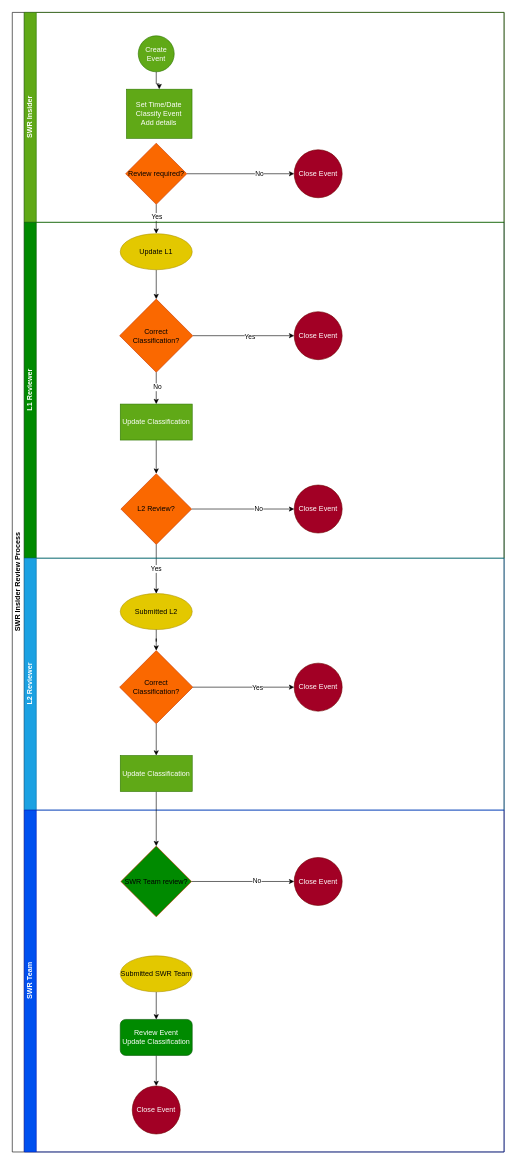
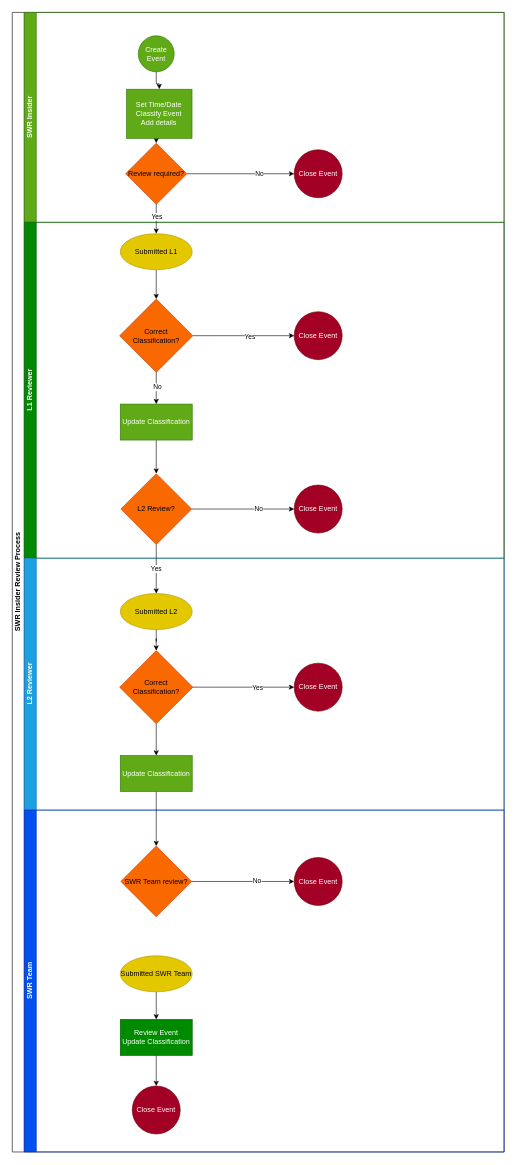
edge "Set Time/Date Classify Event Add details" -> "Review required?": added
node "Update L1": label "Update L1" -> "Submitted L1"
node "SWR Team review?": fillcolor #008a00 -> #fa6800
node "Review Event Update Classification": shape rounded rectangle -> rectangle
